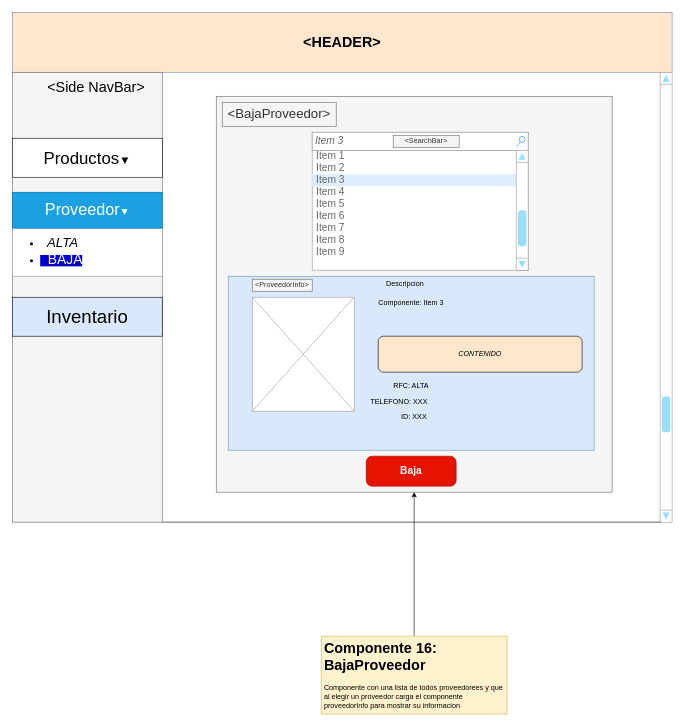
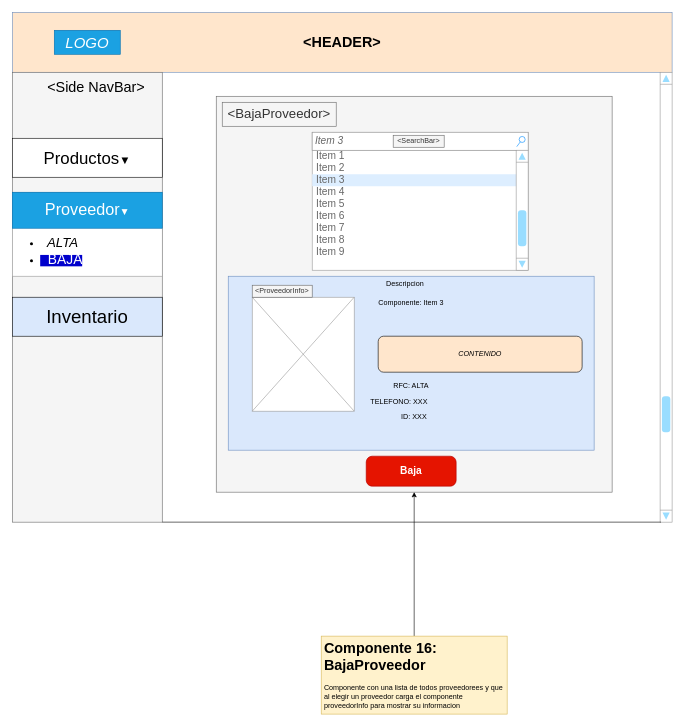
node "LOGO": added
node "<SearchBar>": size 66x12 -> 51x12
node "<ProveedorInfo>": moved (282, 285) -> (282, 291)
